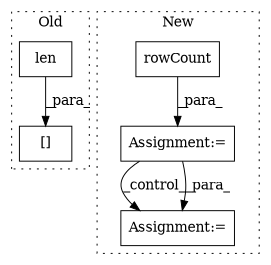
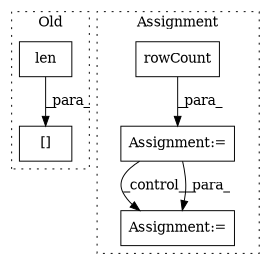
cluster "New": label "New" -> "Assignment"
